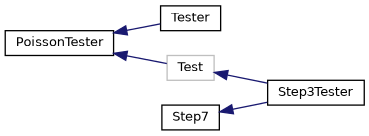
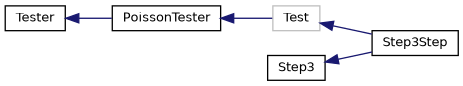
edge "Tester" -> "PoissonTester": reversed
node "Step3Tester": label "Step3Tester" -> "Step3Step"
node "Step7": label "Step7" -> "Step3"
